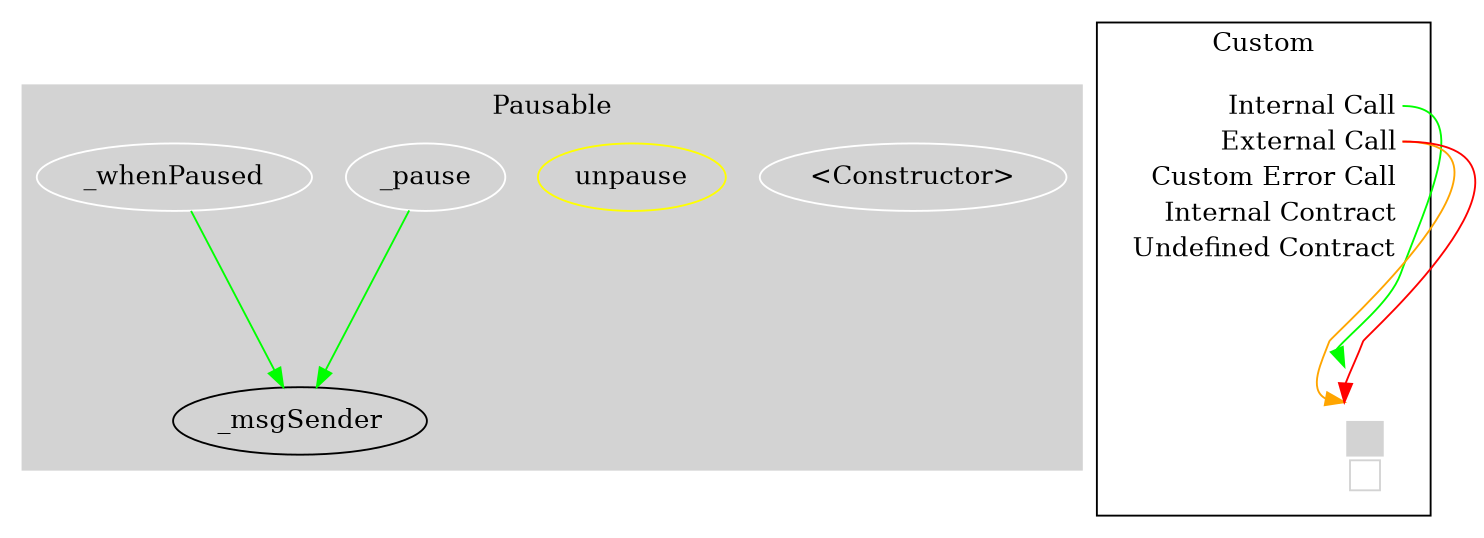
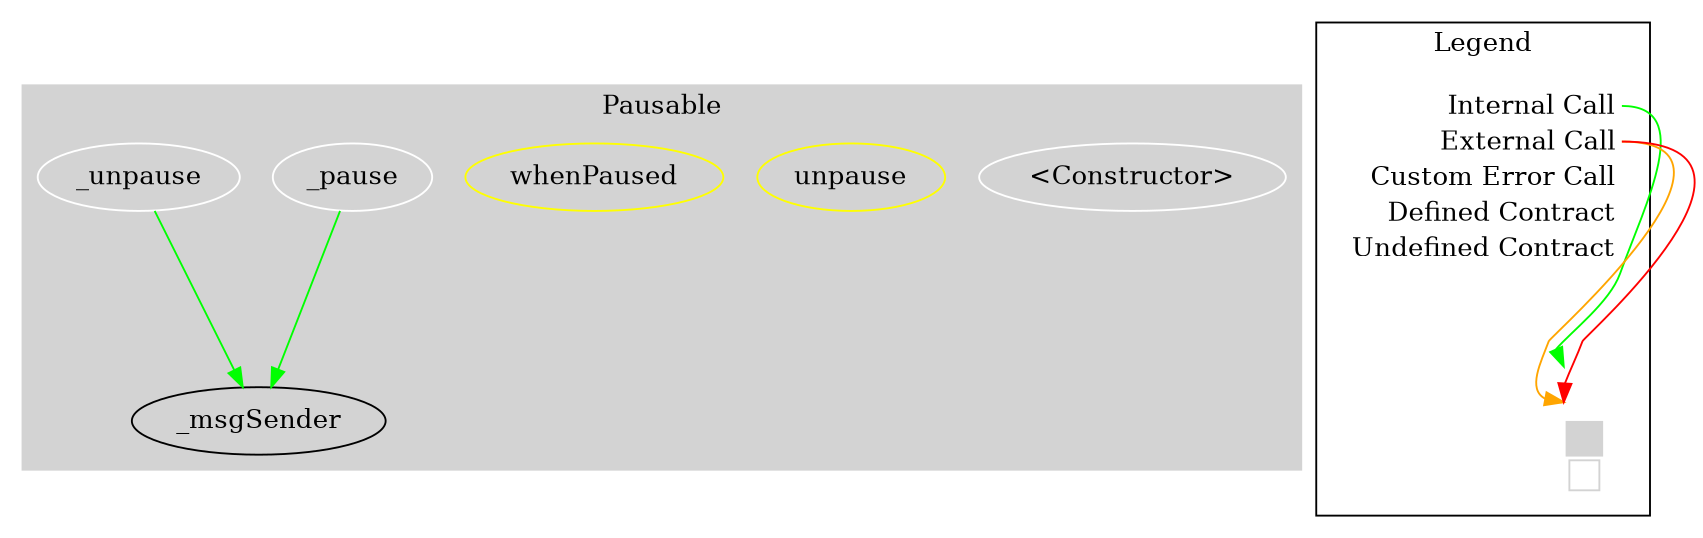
cluster "Custom": label "Custom" -> "Legend"
node "_whenPaused": label "_whenPaused" -> "_unpause"
node "whenPaused": added
node "Internal Call": text "Internal Contract" -> "Defined Contract"
